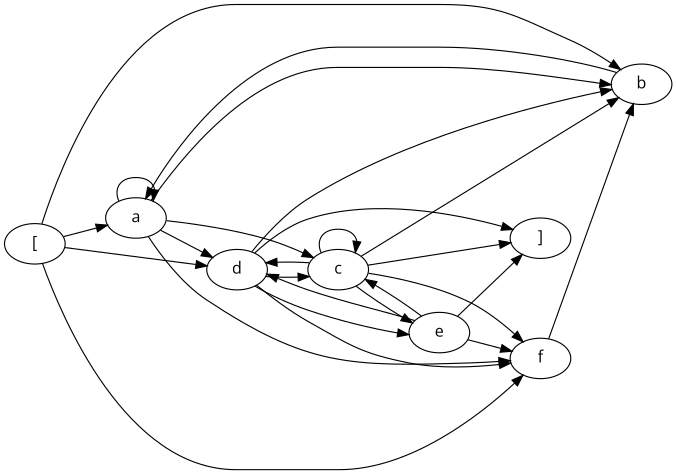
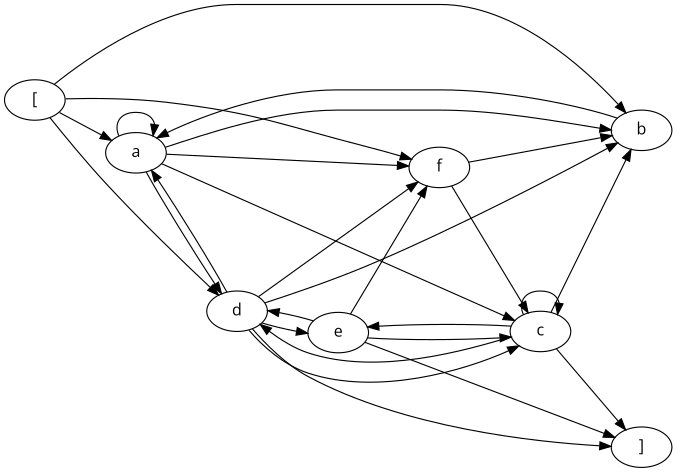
edge "d" -> "a": added
edge "c" -> "f": reversed
